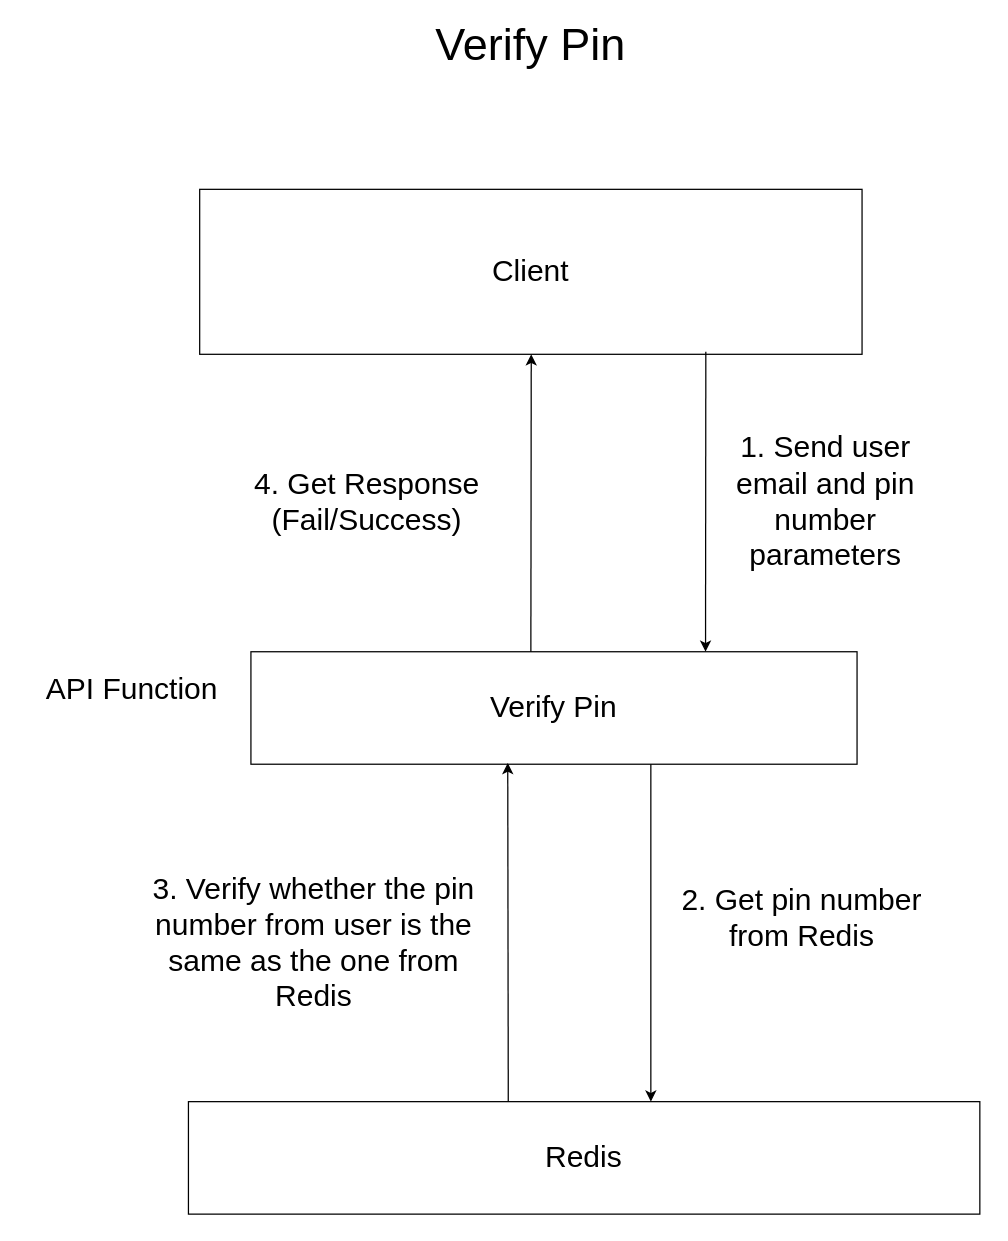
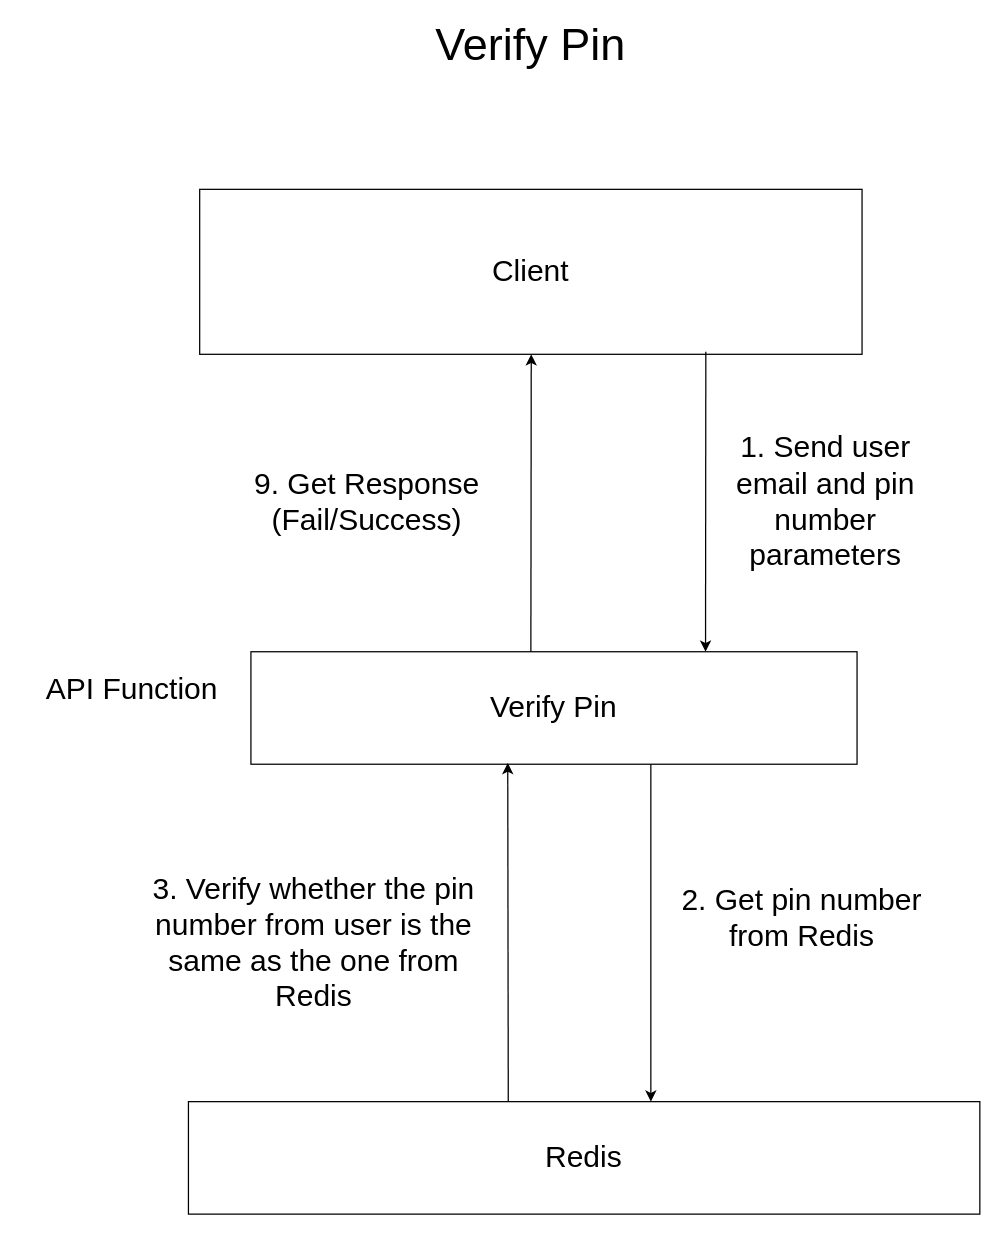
node "4. Get Response (Fail/Success)": label "4. Get Response (Fail/Success)" -> "9. Get Response (Fail/Success)"
